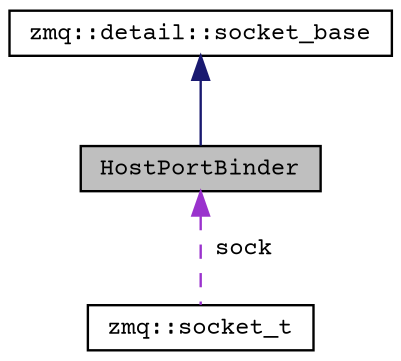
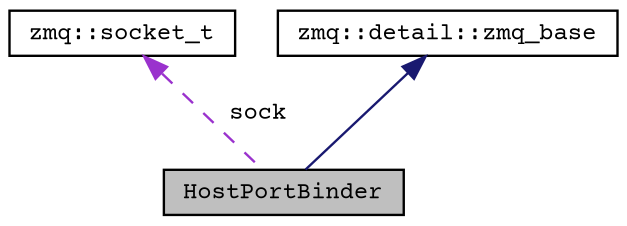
node "zmq::detail::socket_base": label "zmq::detail::socket_base" -> "zmq::detail::zmq_base"
edge "zmq::socket_t" -> "HostPortBinder": reversed
